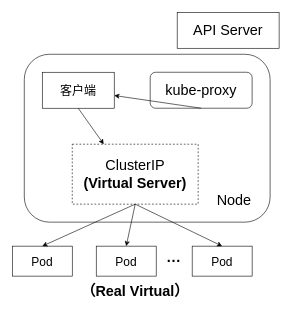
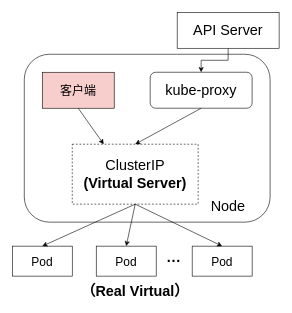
edge "API Server" -> "kube-proxy": added
node "客户端": fillcolor #ffffff -> #f8cecc
edge "kube-proxy" -> "客户端": now "kube-proxy" -> "ClusterIP(Virtual Server)"
node "Node": moved (234, 201) -> (228, 207)
